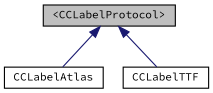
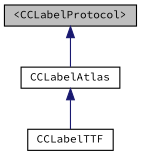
edge "CCLabelTTF" -> "<CCLabelProtocol>": now "CCLabelTTF" -> "CCLabelAtlas"
